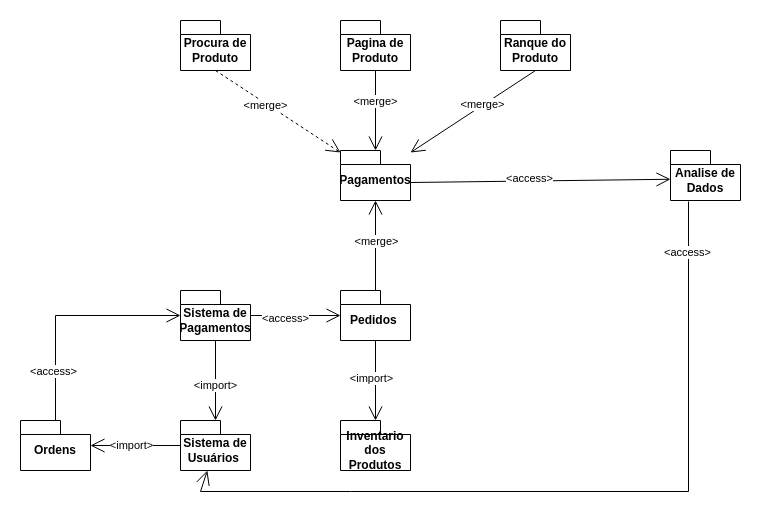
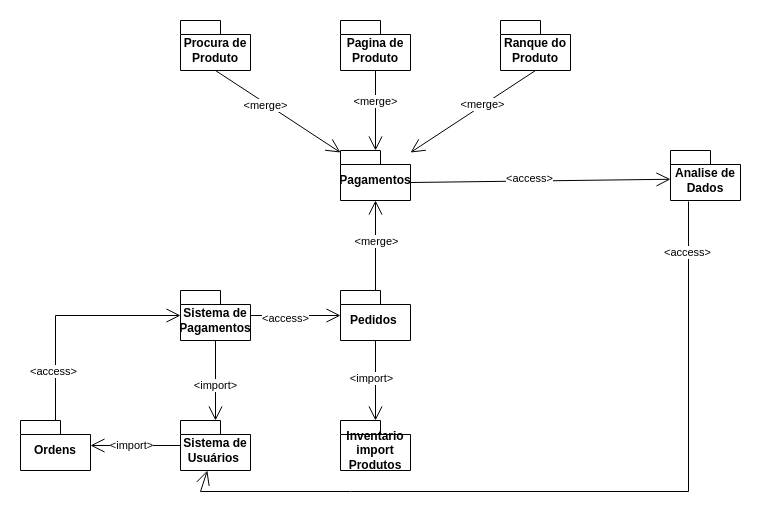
edge "Procura de Produto" -> "Pagamentos": style dashed -> solid
node "Inventario dos Produtos": label "Inventario dos Produtos" -> "Inventario import Produtos"
